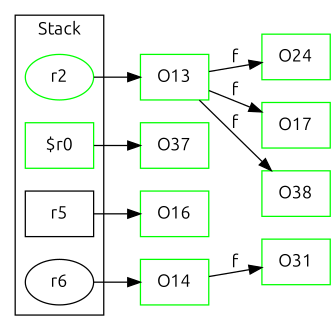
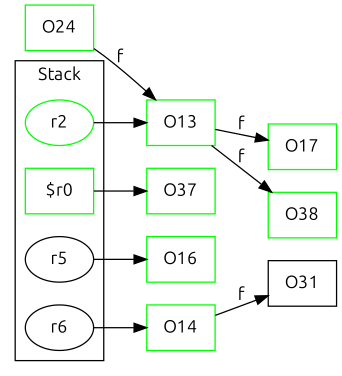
edge "O13" -> "O24": reversed
node "r5": shape box -> ellipse
node "O31": color green -> black
